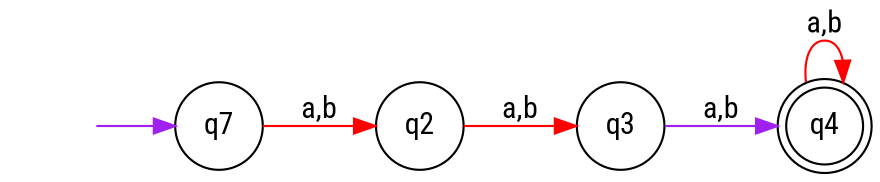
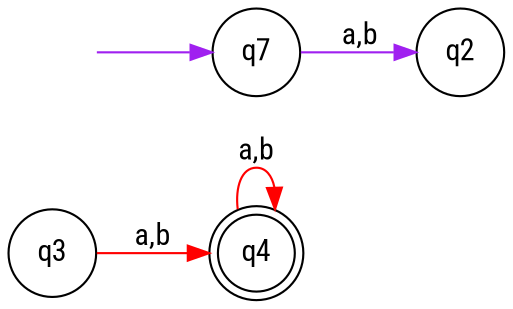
edge "q7" -> "q2": color red -> purple
edge "q2" -> "q3": removed, label "a,b"
edge "q3" -> "q4": color purple -> red
